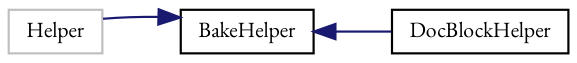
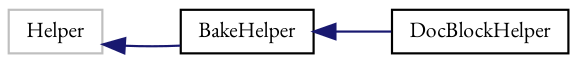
edge "Helper" -> "BakeHelper": reversed
